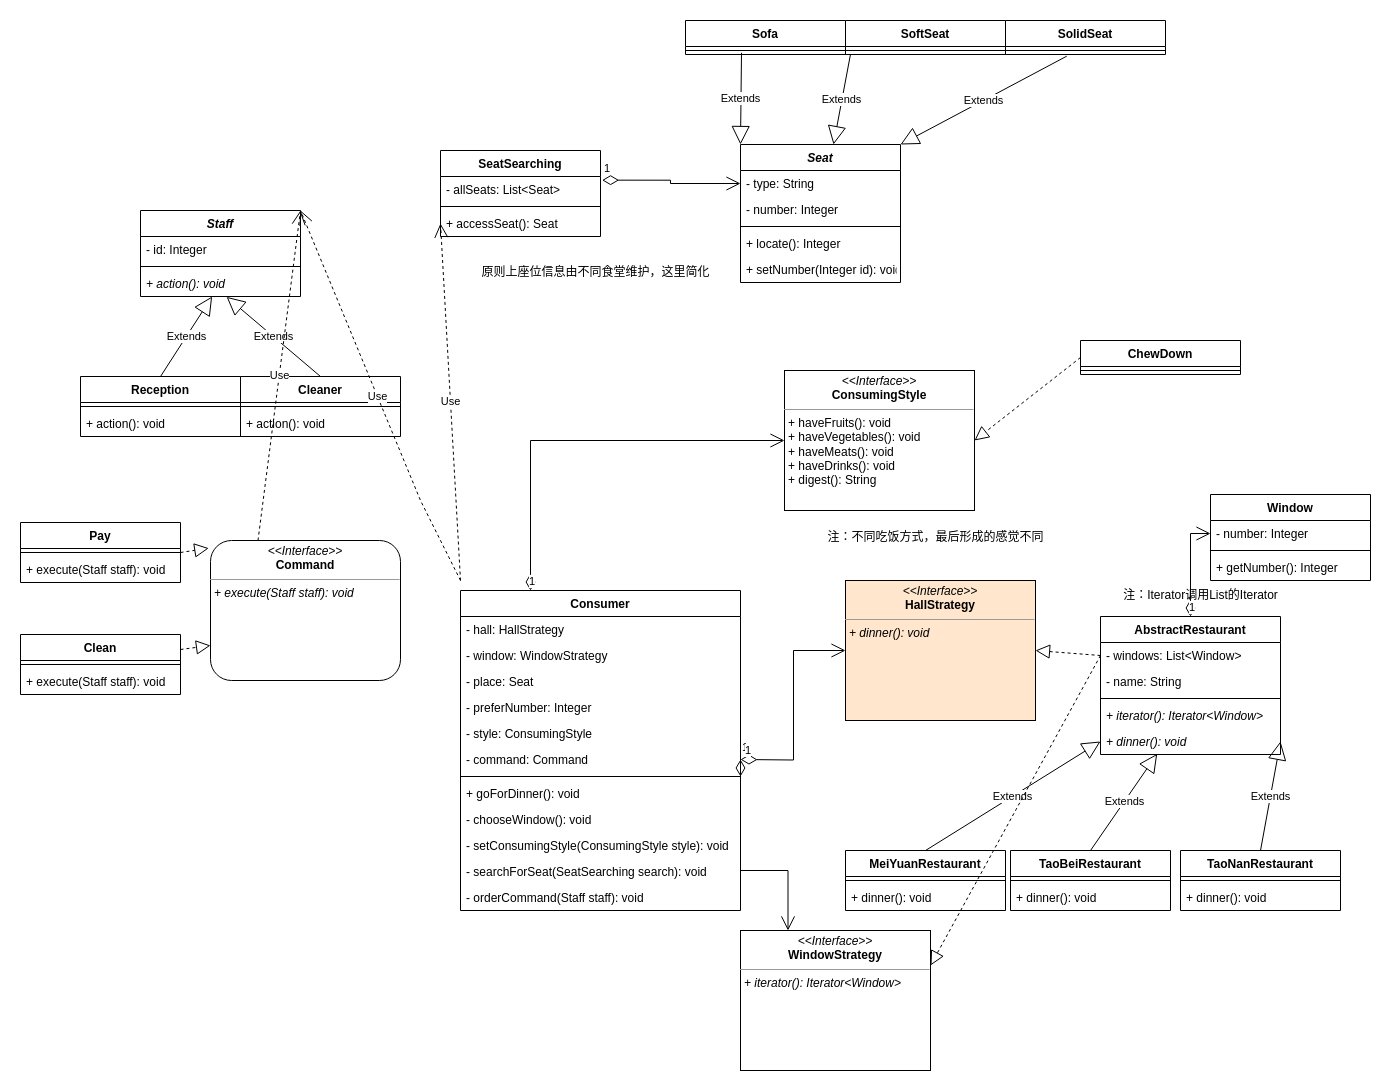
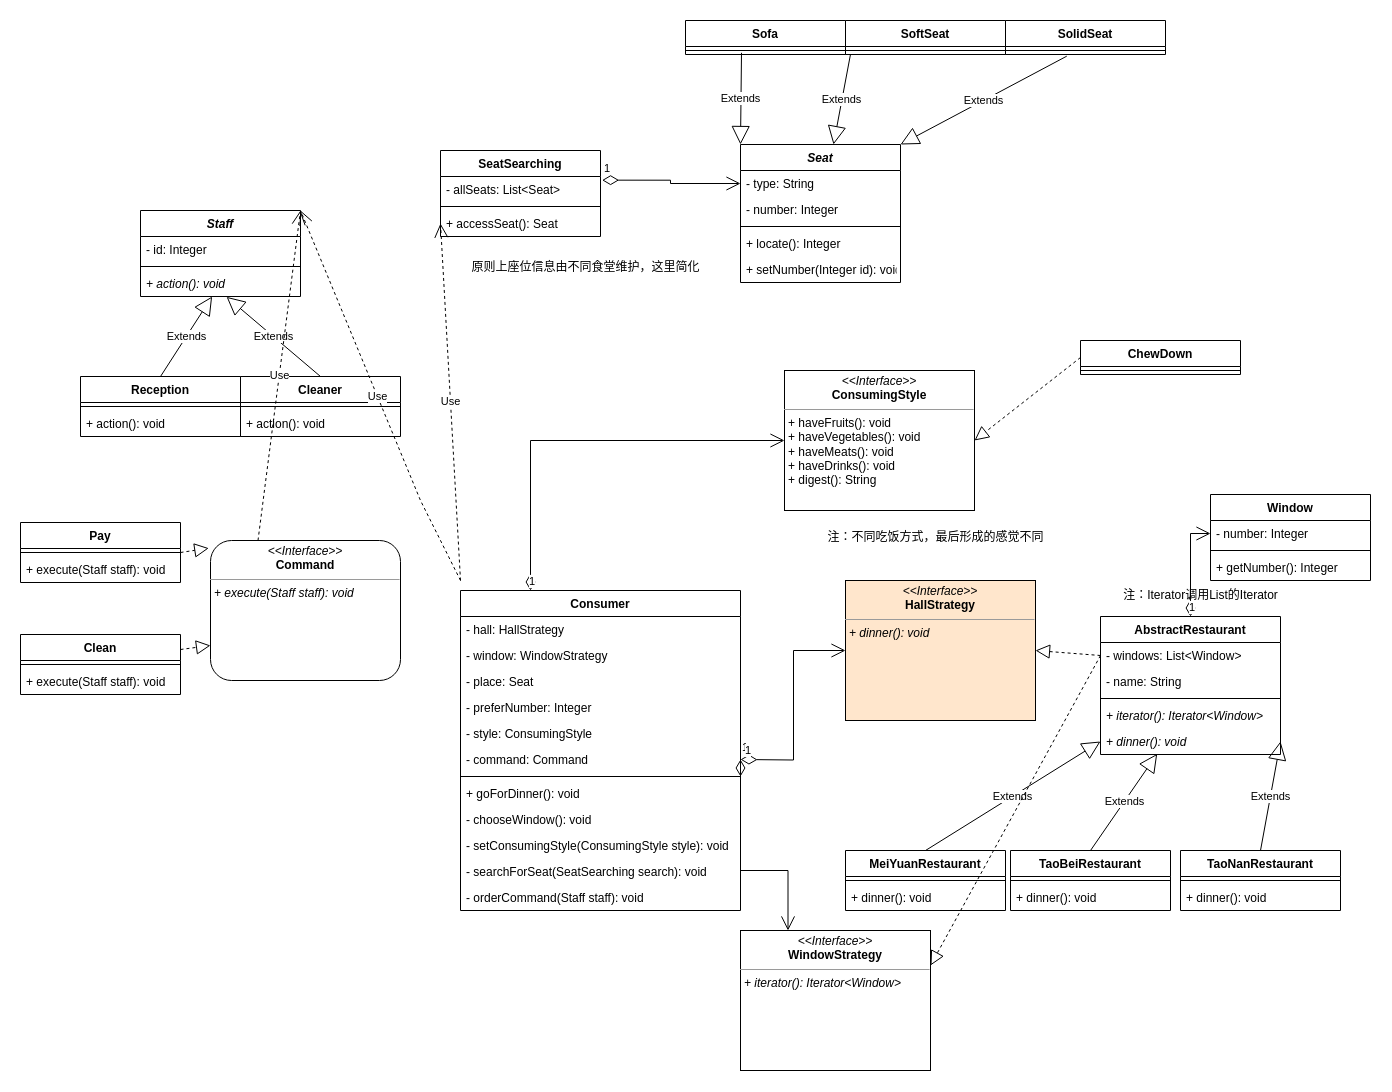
node "原则上座位信息由不同食堂维护，这里简化": moved (596, 273) -> (586, 268)
